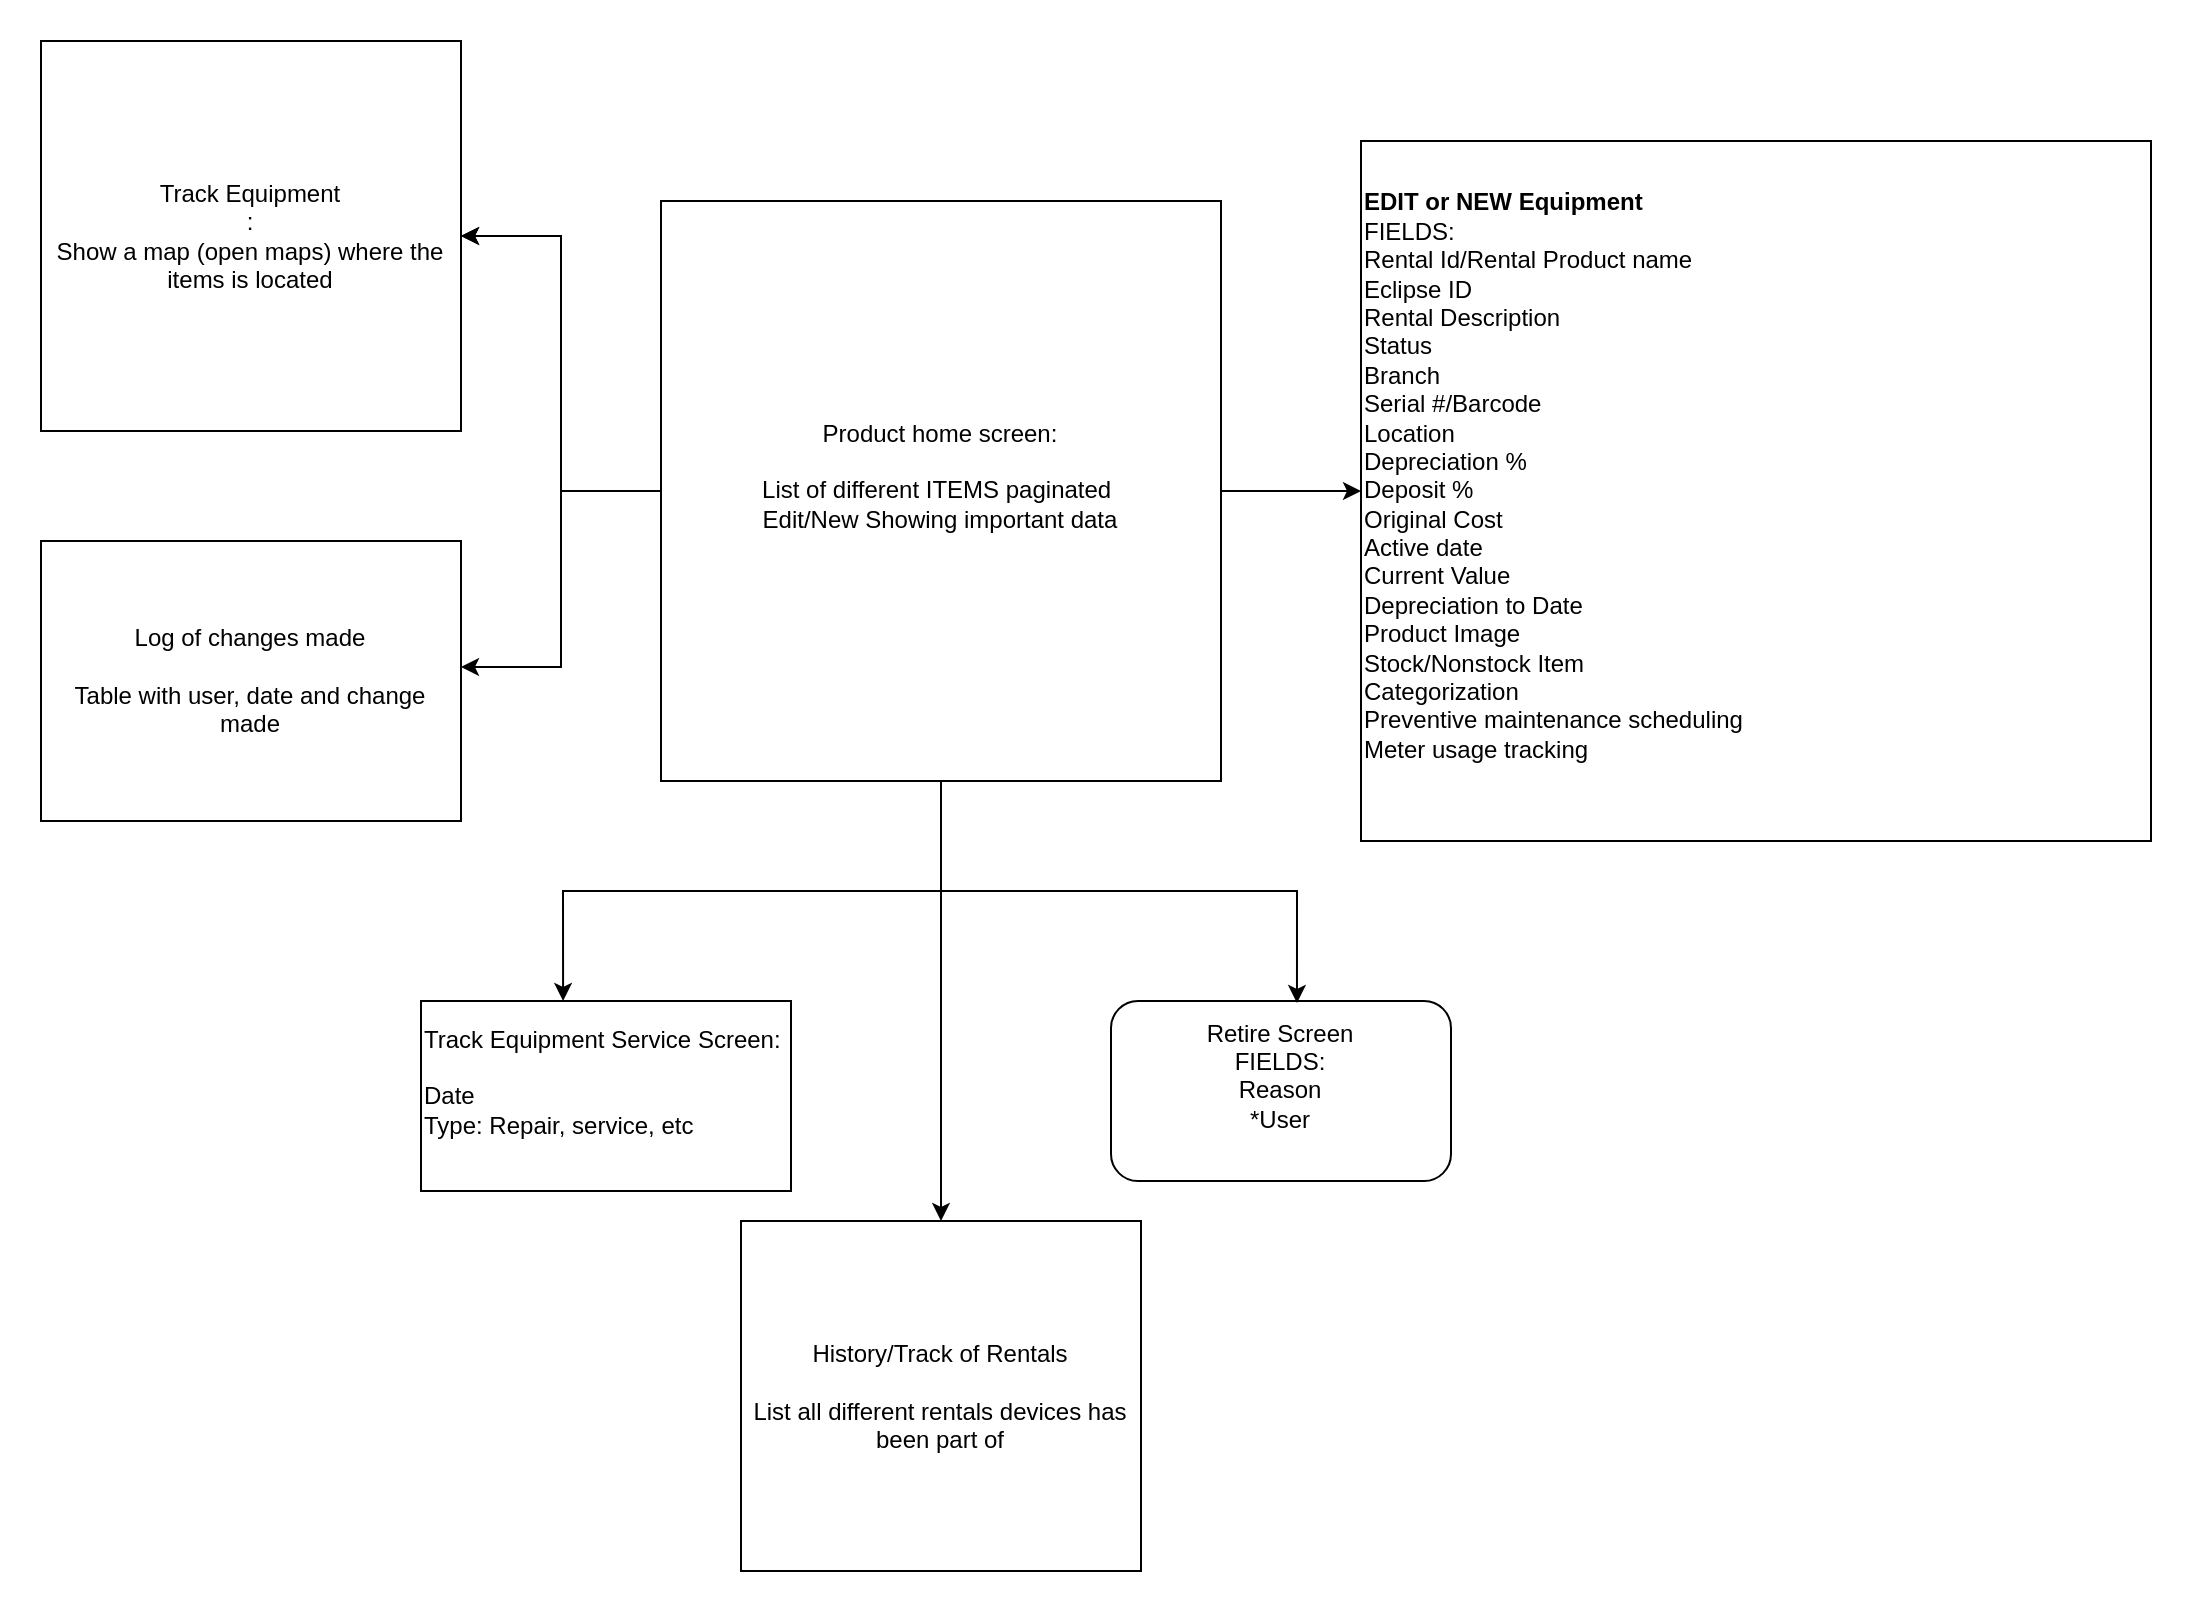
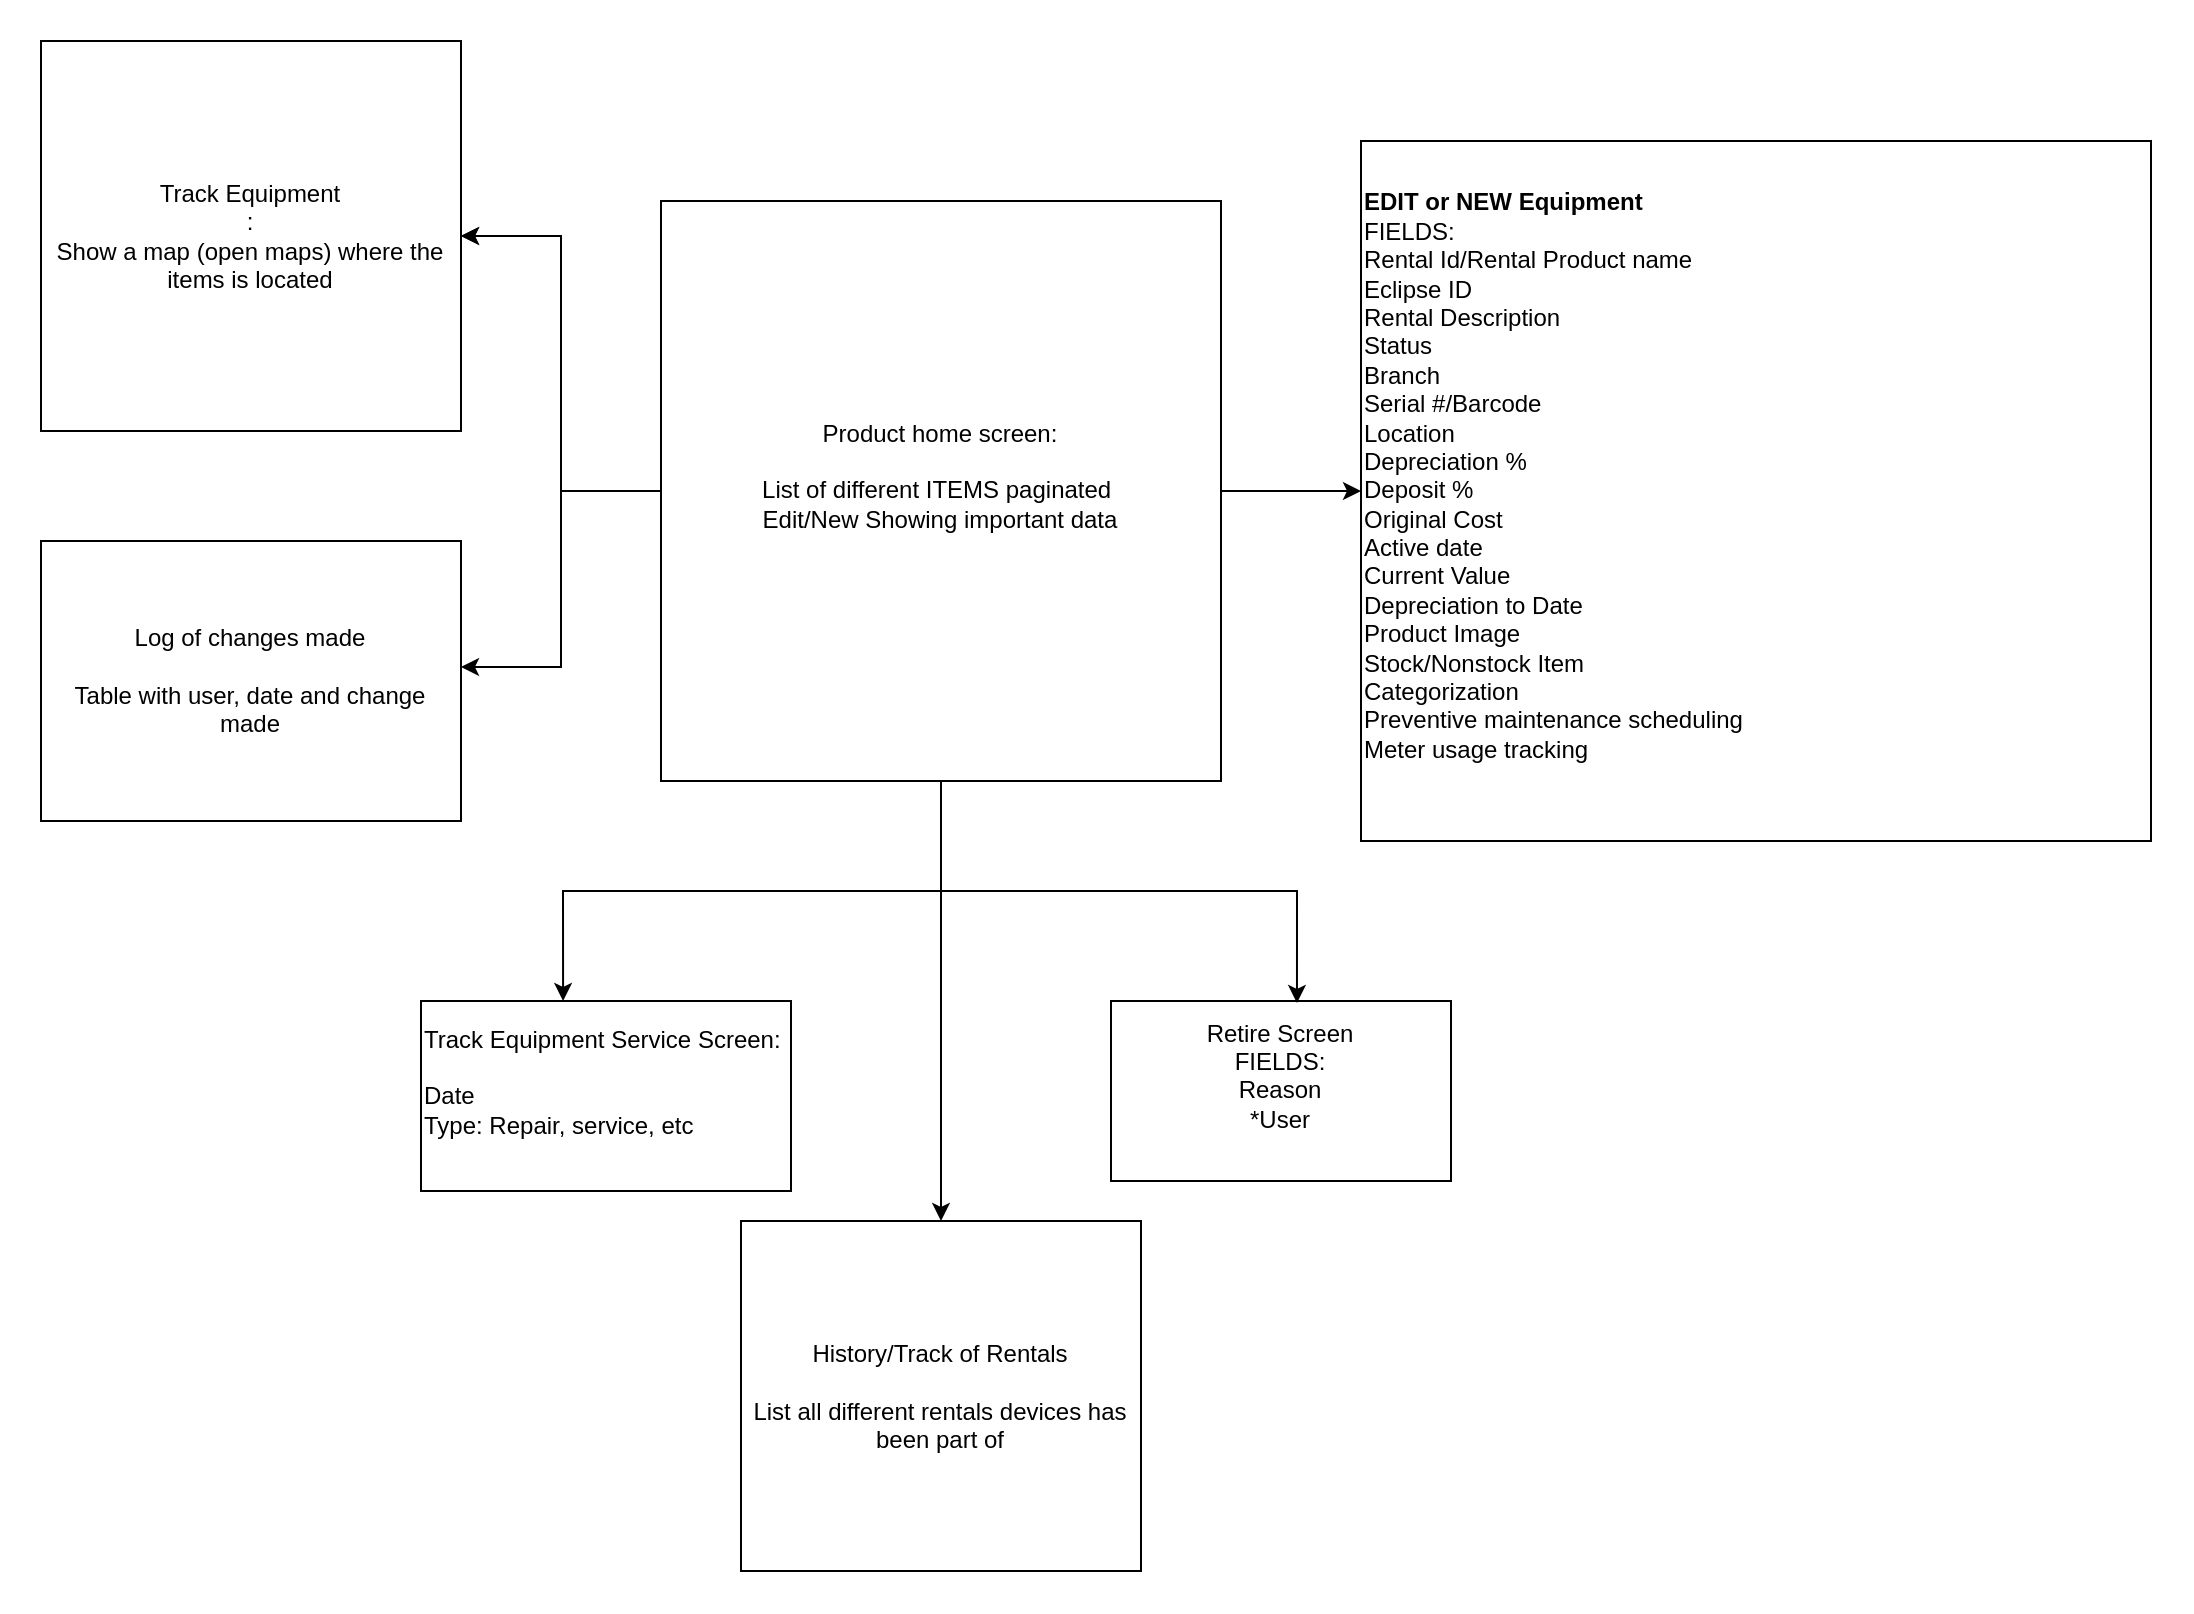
node "Retire Screen FIELDS: Reason *User": shape rounded rectangle -> rectangle
